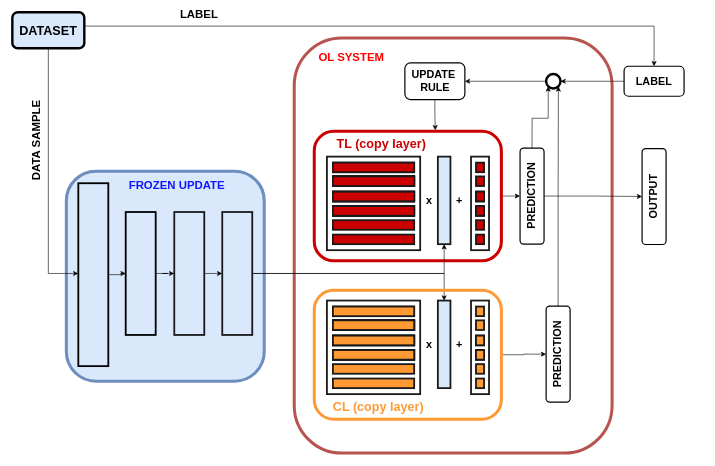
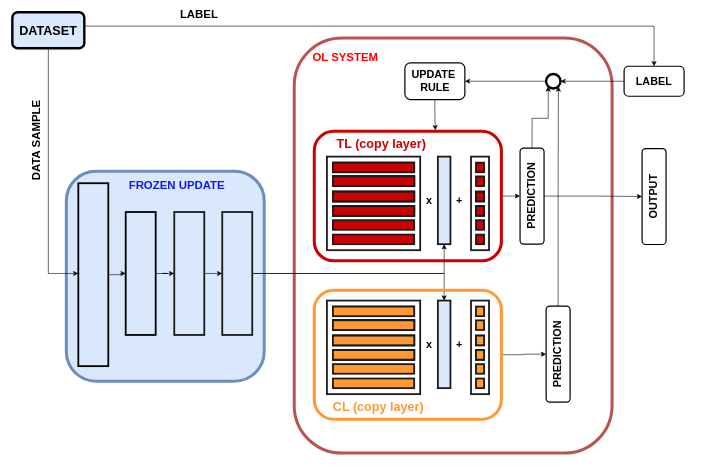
node "OL SYSTEM": moved (351, 57) -> (345, 57)
